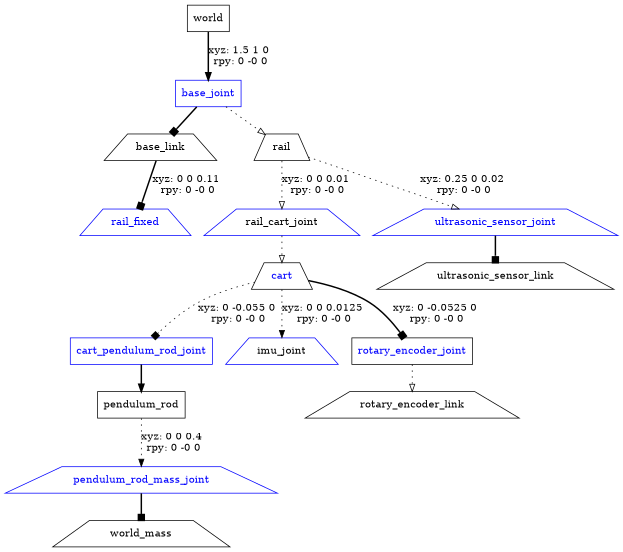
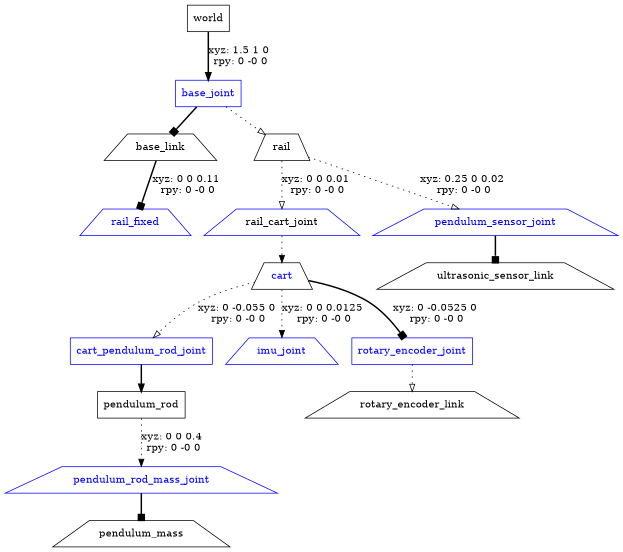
node "ultrasonic_sensor_joint": label "ultrasonic_sensor_joint" -> "pendulum_sensor_joint"
edge "rail_cart_joint" -> "cart": arrowhead onormal -> normal
edge "cart" -> "cart_pendulum_rod_joint": arrowhead box -> onormal
node "imu_joint": fontcolor black -> blue
node "rotary_encoder_joint": color black -> blue
node "world_mass": label "world_mass" -> "pendulum_mass"
